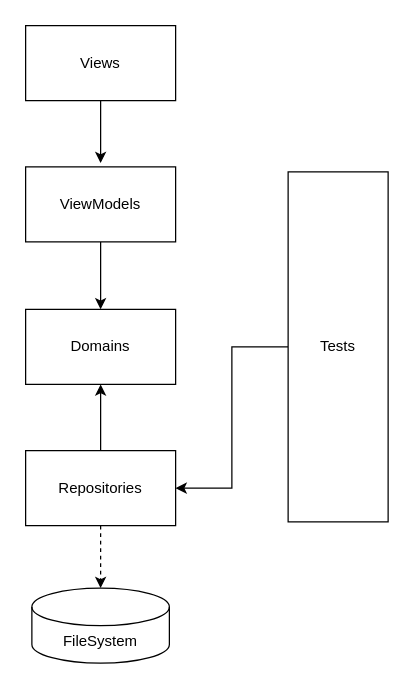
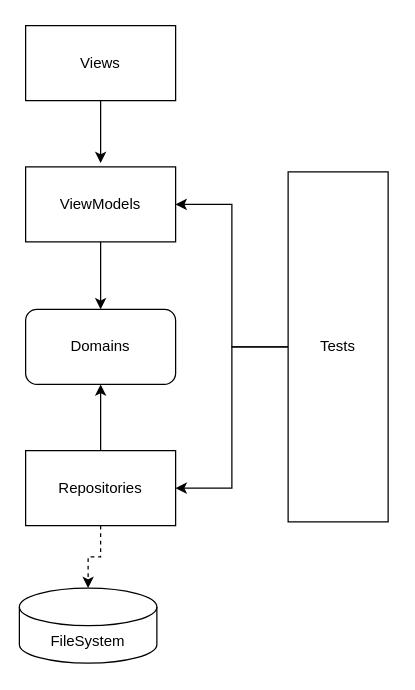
edge "Tests" -> "ViewModels": added
node "Domains": shape rectangle -> rounded rectangle
node "FileSystem": moved (101, 626) -> (88, 626)
